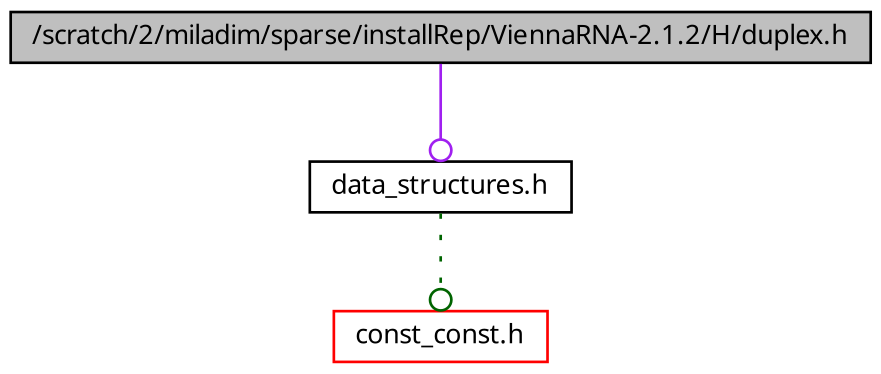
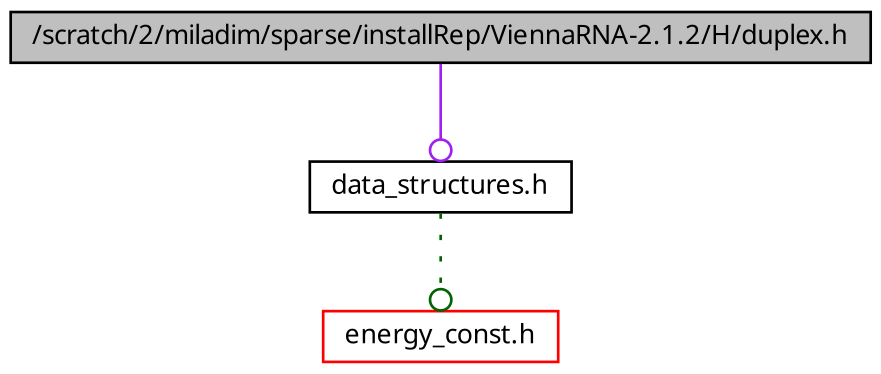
node "const_const.h": label "const_const.h" -> "energy_const.h"
